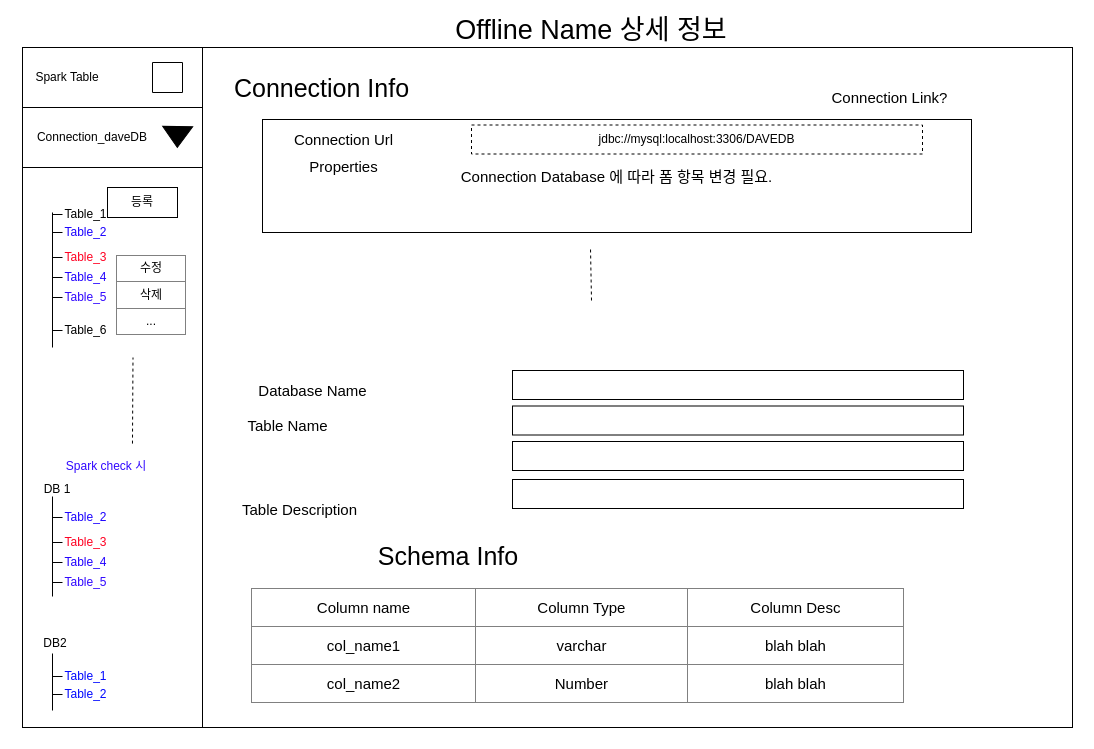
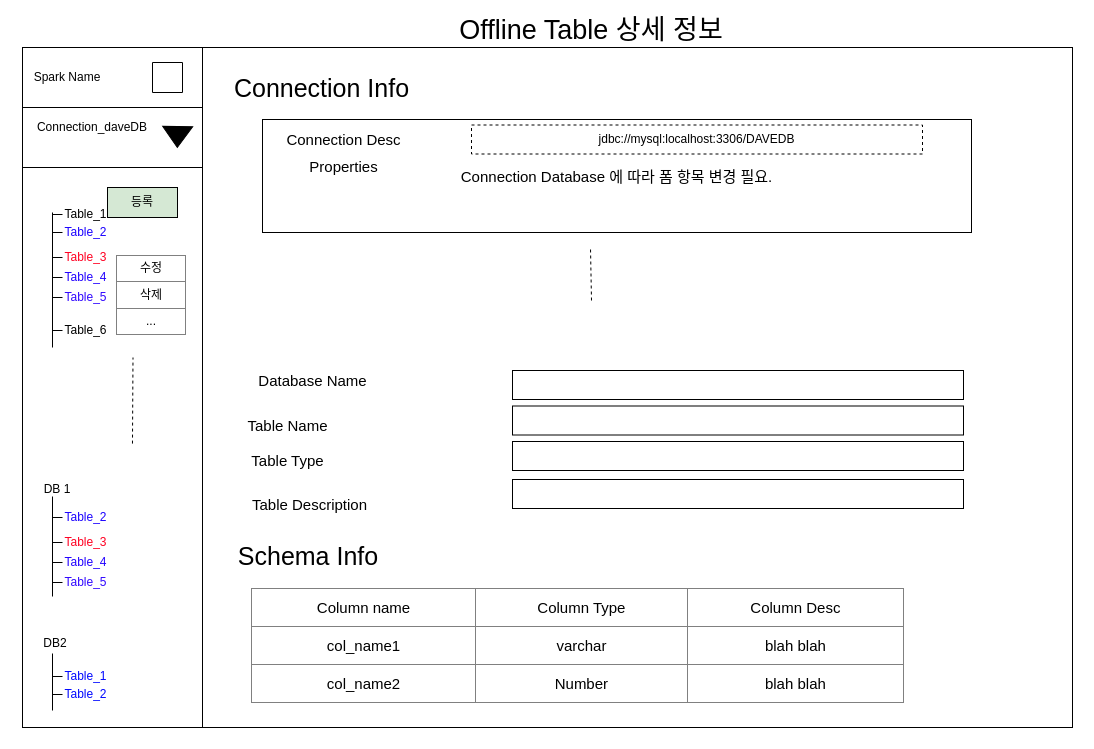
node "Offline Name 상세 정보": label "Offline Name 상세 정보" -> "Offline Table 상세 정보"
node "Spark Table": label "Spark Table" -> "Spark Name"
node "Connection Link?": removed
node "Connection_daveDB": moved (93, 138) -> (93, 128)
node "Connection Url": label "Connection Url" -> "Connection Desc"
node "등록": fillcolor #ffffff -> #d5e8d4
node "Database Name": moved (313, 391) -> (313, 381)
node "Table Type": added
node "Spark check 시": removed
node "Table Description": moved (300, 509) -> (310, 504)
node "Schema Info": moved (449, 556) -> (309, 556)
